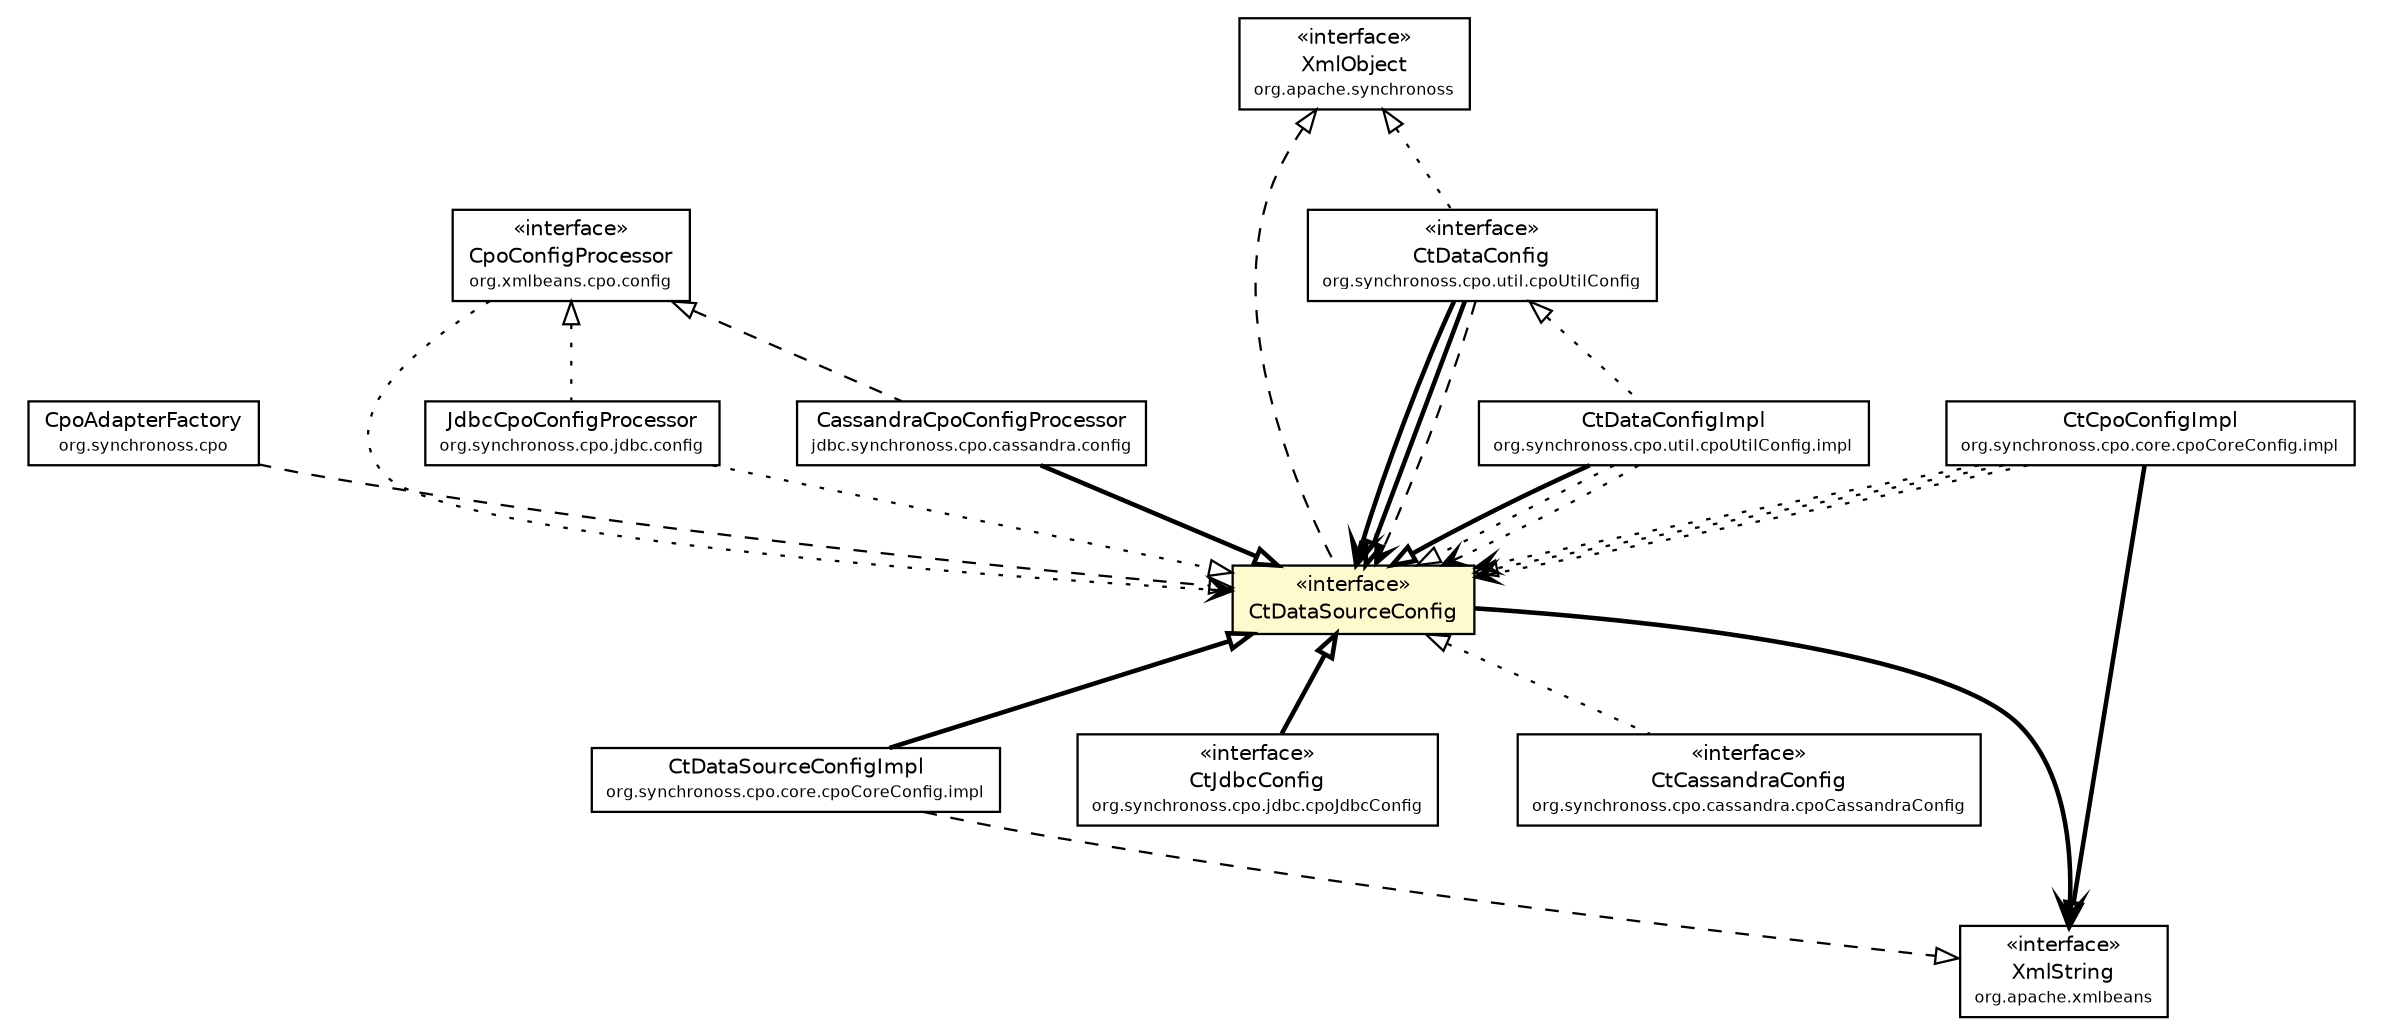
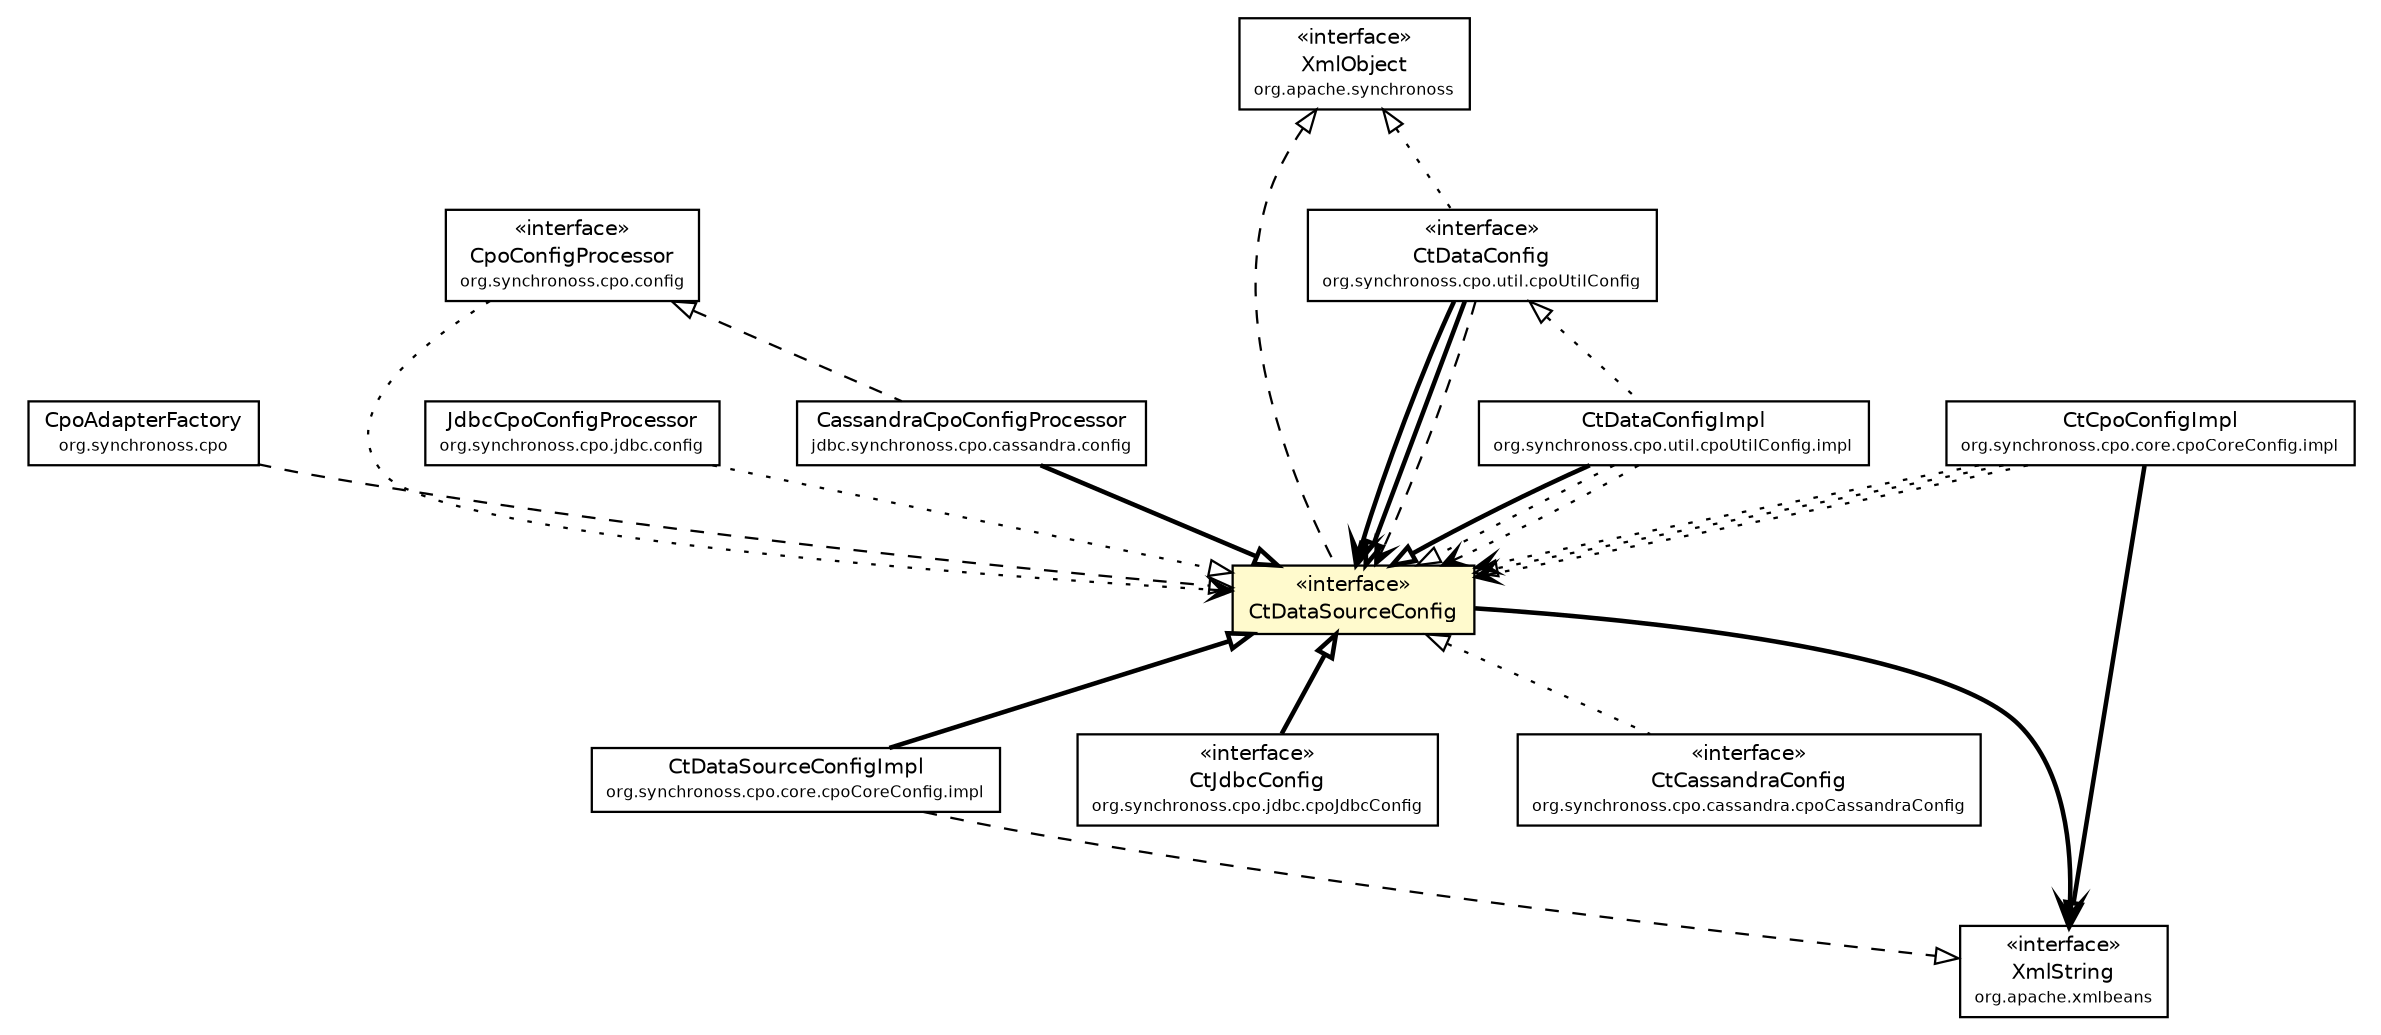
node "CpoConfigProcessor": text "org.xmlbeans.cpo.config" -> "org.synchronoss.cpo.config"
edge "JdbcCpoConfigProcessor" -> "CpoConfigProcessor": removed
